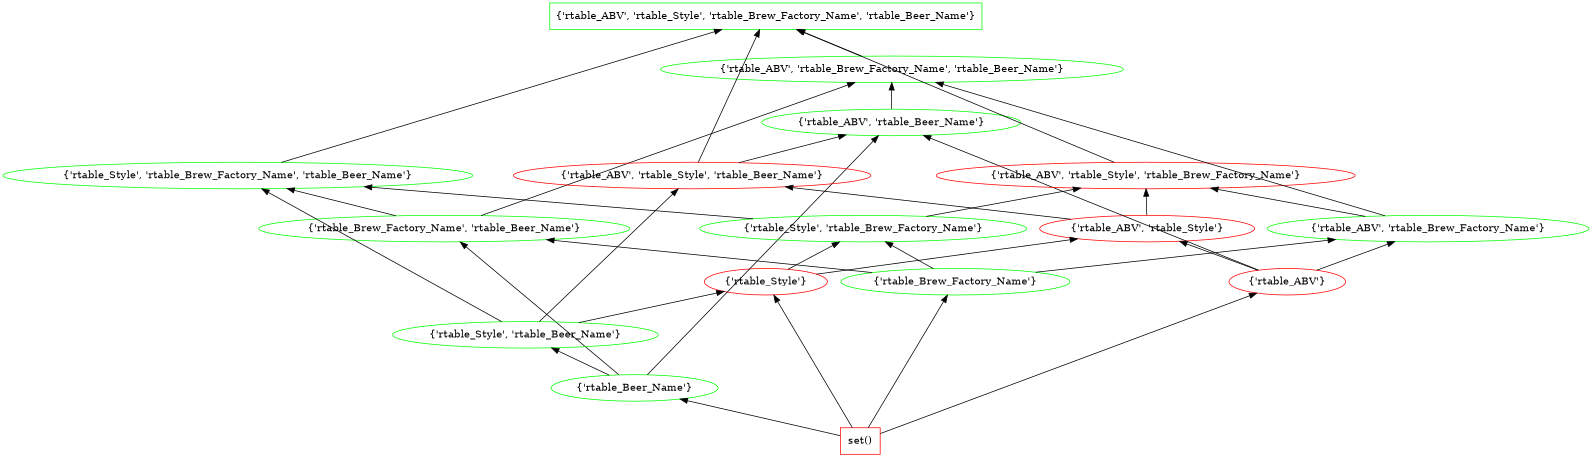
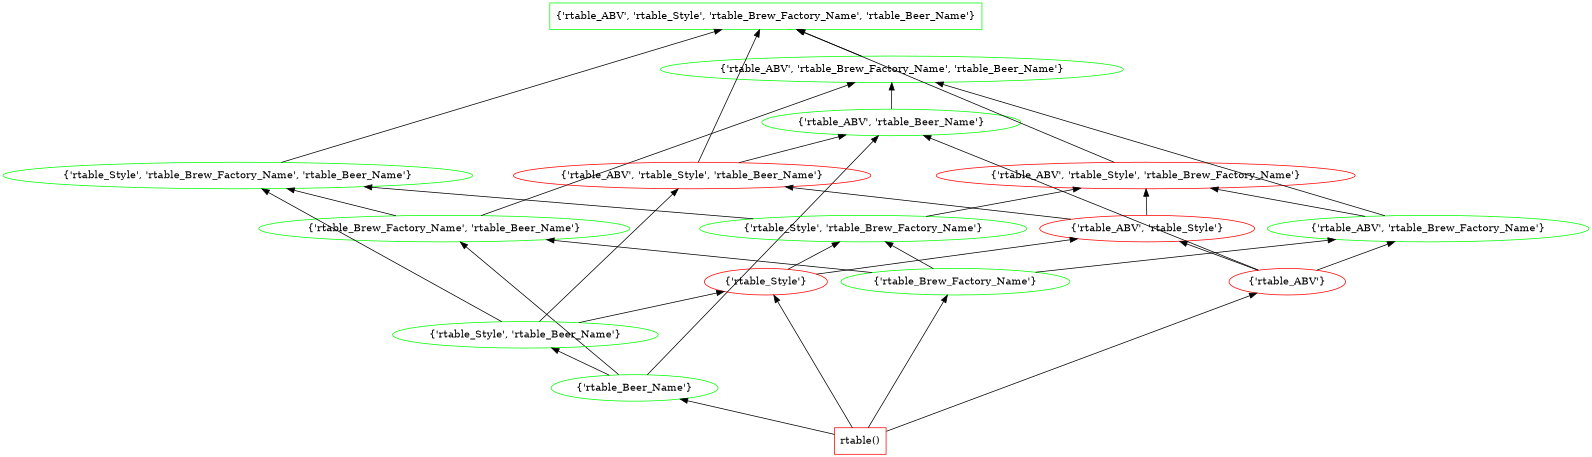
node "set()": label "set()" -> "rtable()"
